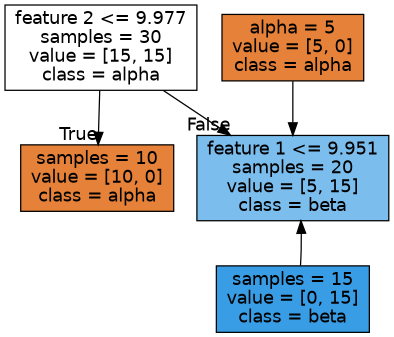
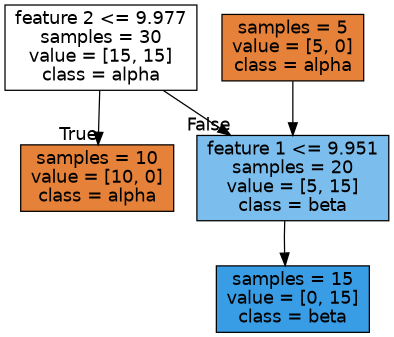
node "alpha = 5 value = [5, 0] class = alpha": label "alpha = 5 value = [5, 0] class = alpha" -> "samples = 5 value = [5, 0] class = alpha"
edge "samples = 15 value = [0, 15] class = beta" -> "feature 1 <= 9.951 samples = 20 value = [5, 15] class = beta": reversed
